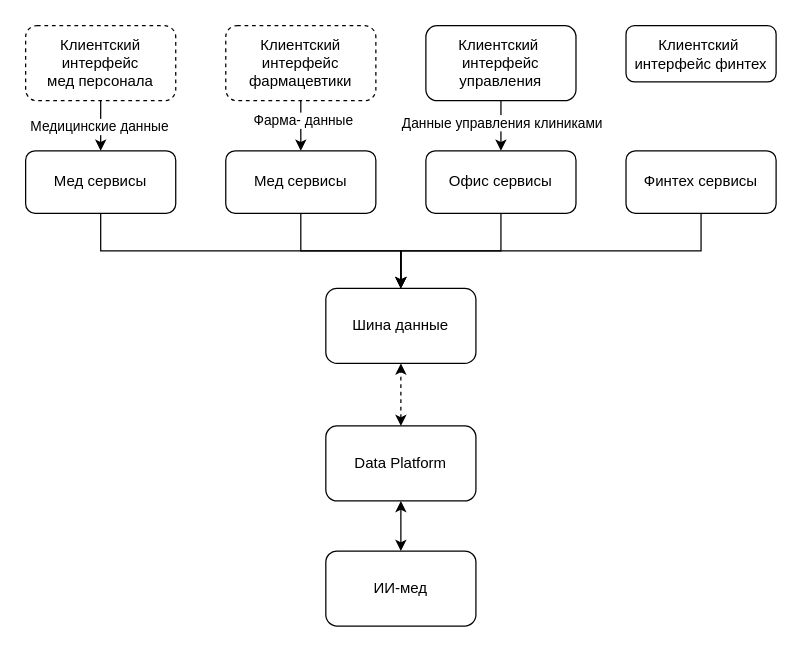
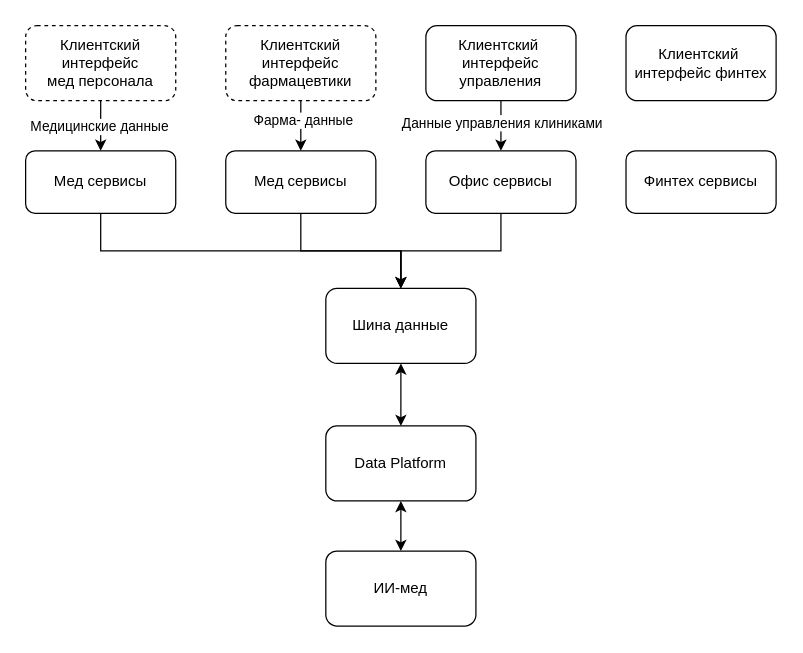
node "Клиентский интерфейс финтех": size 150x56 -> 150x75
edge "Финтех сервисы" -> "Шина данные": removed
edge "Шина данные" -- "Data Platform": style dashed -> solid
